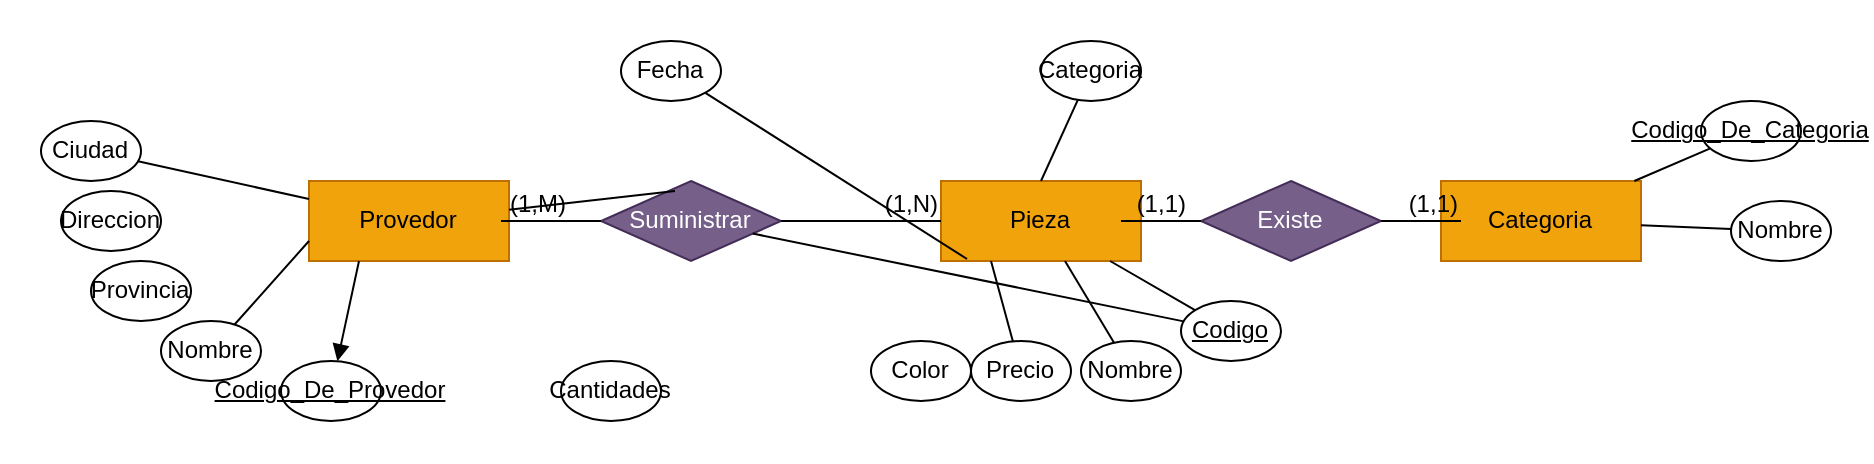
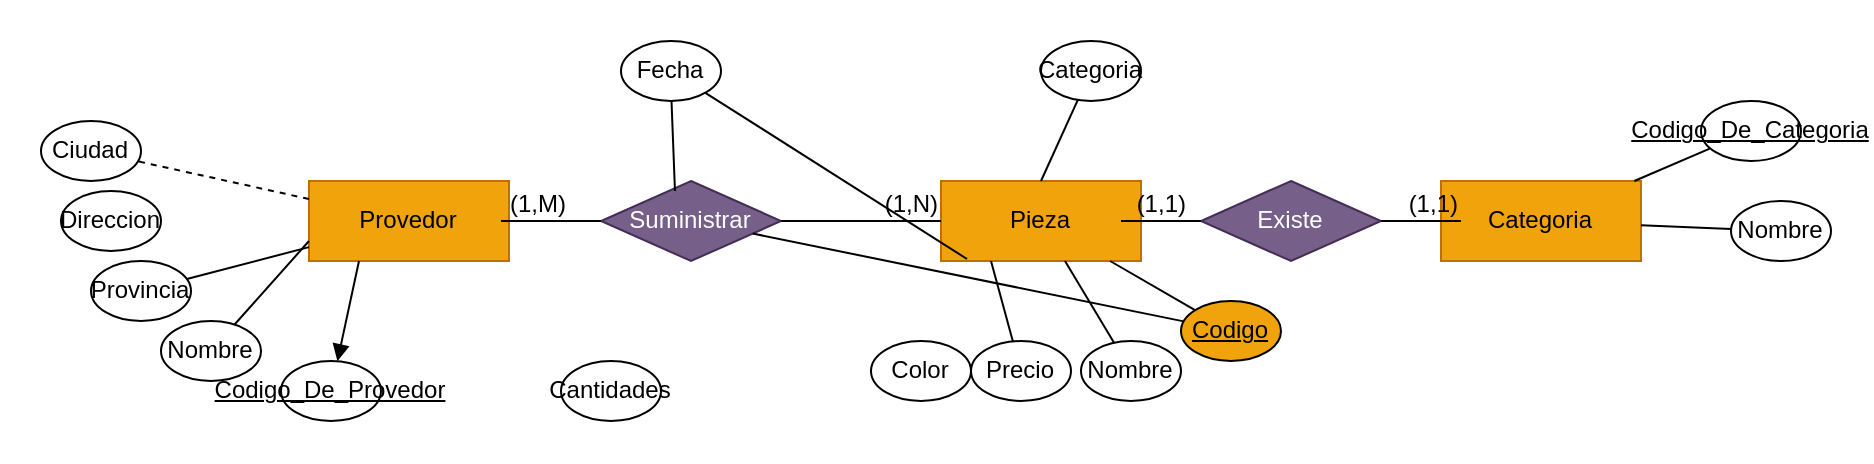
edge "Ciudad" -- "Provedor": style solid -> dashed
edge "Provedor" -- "Suministrar": now "Fecha" -- "Suministrar"
edge "Provedor" -- "Provincia": added
node "Codigo": fillcolor #ffffff -> #f0a30a
